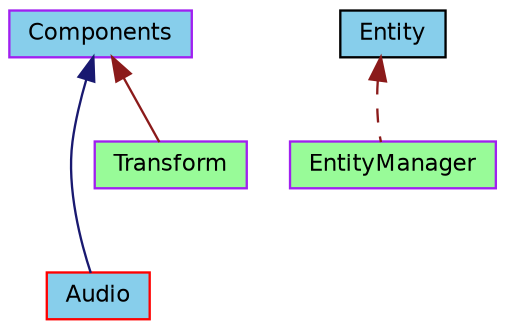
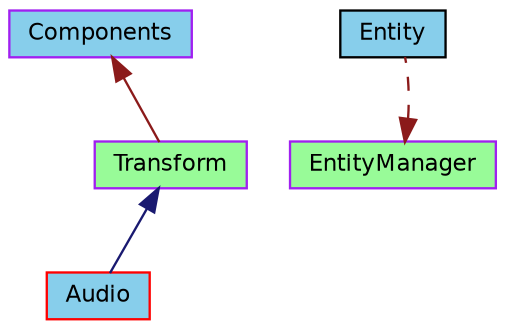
edge "EntityManager" -> "Entity": reversed
edge "Audio" -> "Components": now "Audio" -> "Transform"
